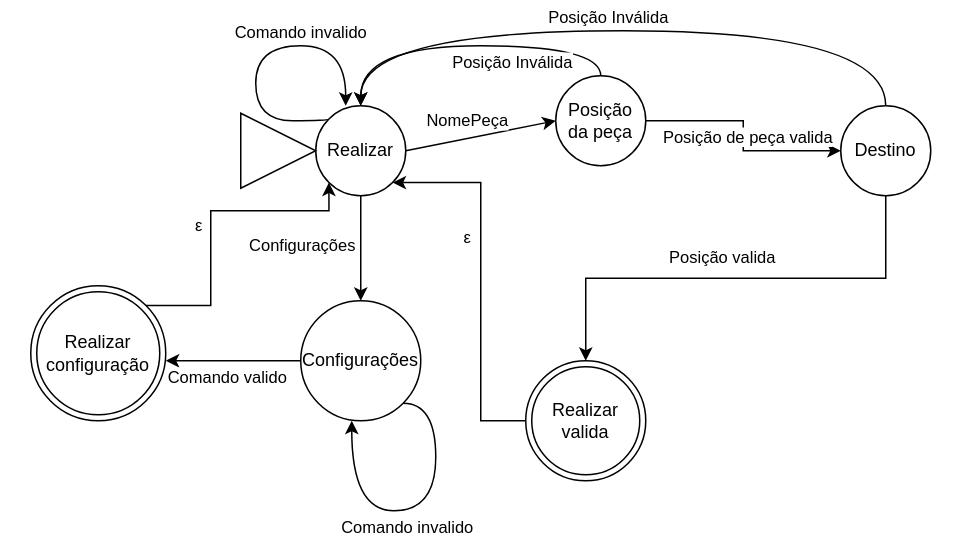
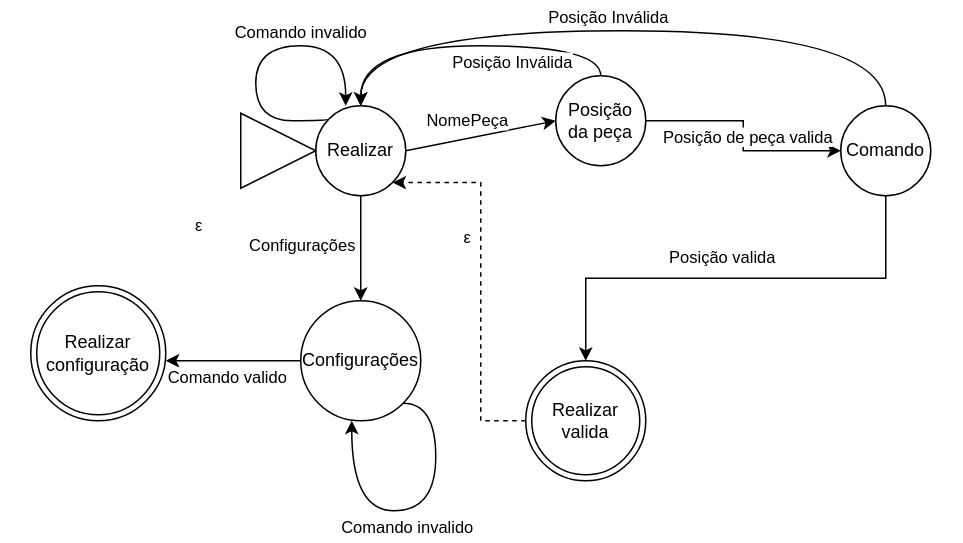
node "Destino": label "Destino" -> "Comando"
edge "Realizar configuração" -> "Realizar": removed
edge "Realizar valida" -> "Realizar": style solid -> dashed
